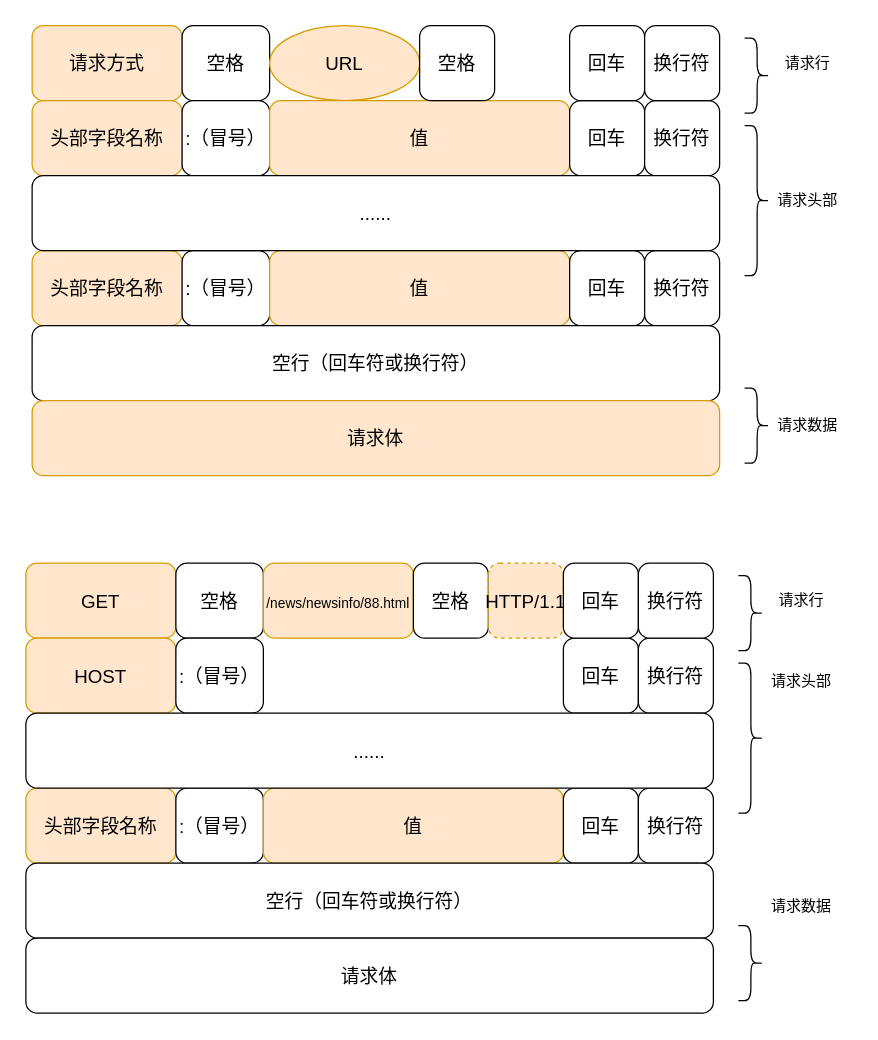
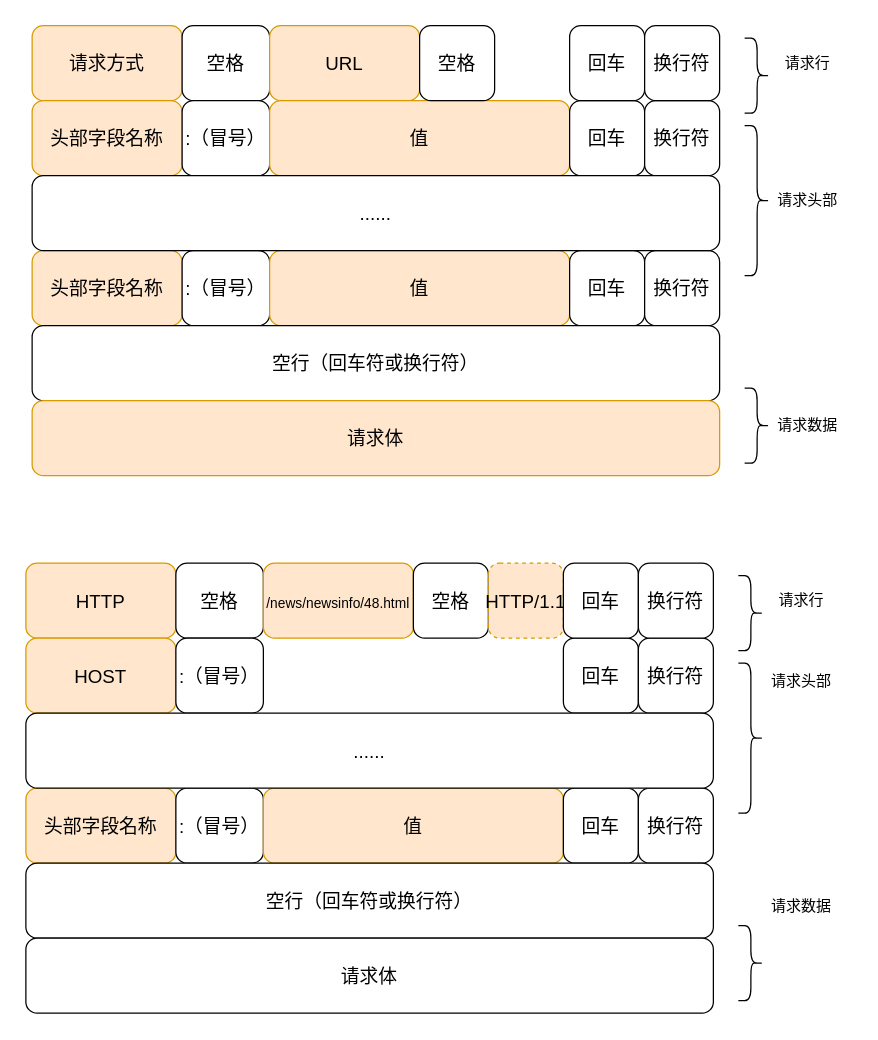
node "URL": shape ellipse -> rounded rectangle
node "GET": label "GET" -> "HTTP"
node "/news/newsinfo/88.html": label "/news/newsinfo/88.html" -> "/news/newsinfo/48.html"
